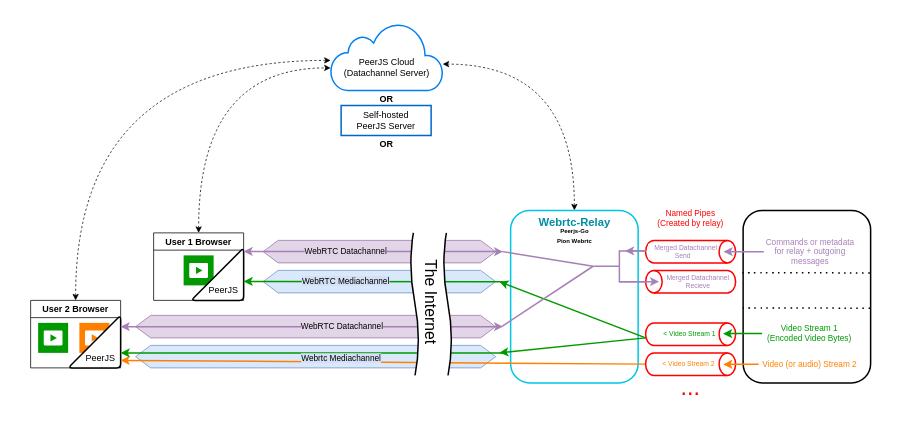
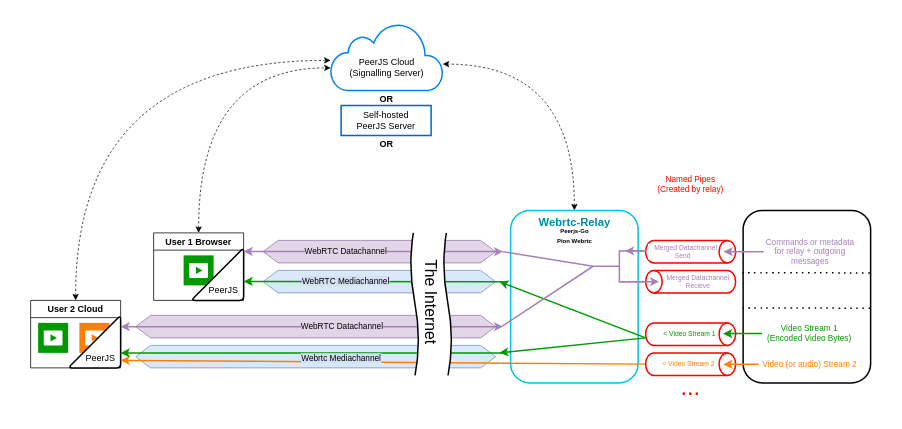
node "PeerJS Cloud (Datachannel Server)": label "PeerJS Cloud (Datachannel Server)" -> "PeerJS Cloud (Signalling Server)"
node "Named Pipes (Created by relay)": moved (690, 214) -> (690, 180)
node "User 2 Browser": label "User 2 Browser" -> "User 2 Cloud"
